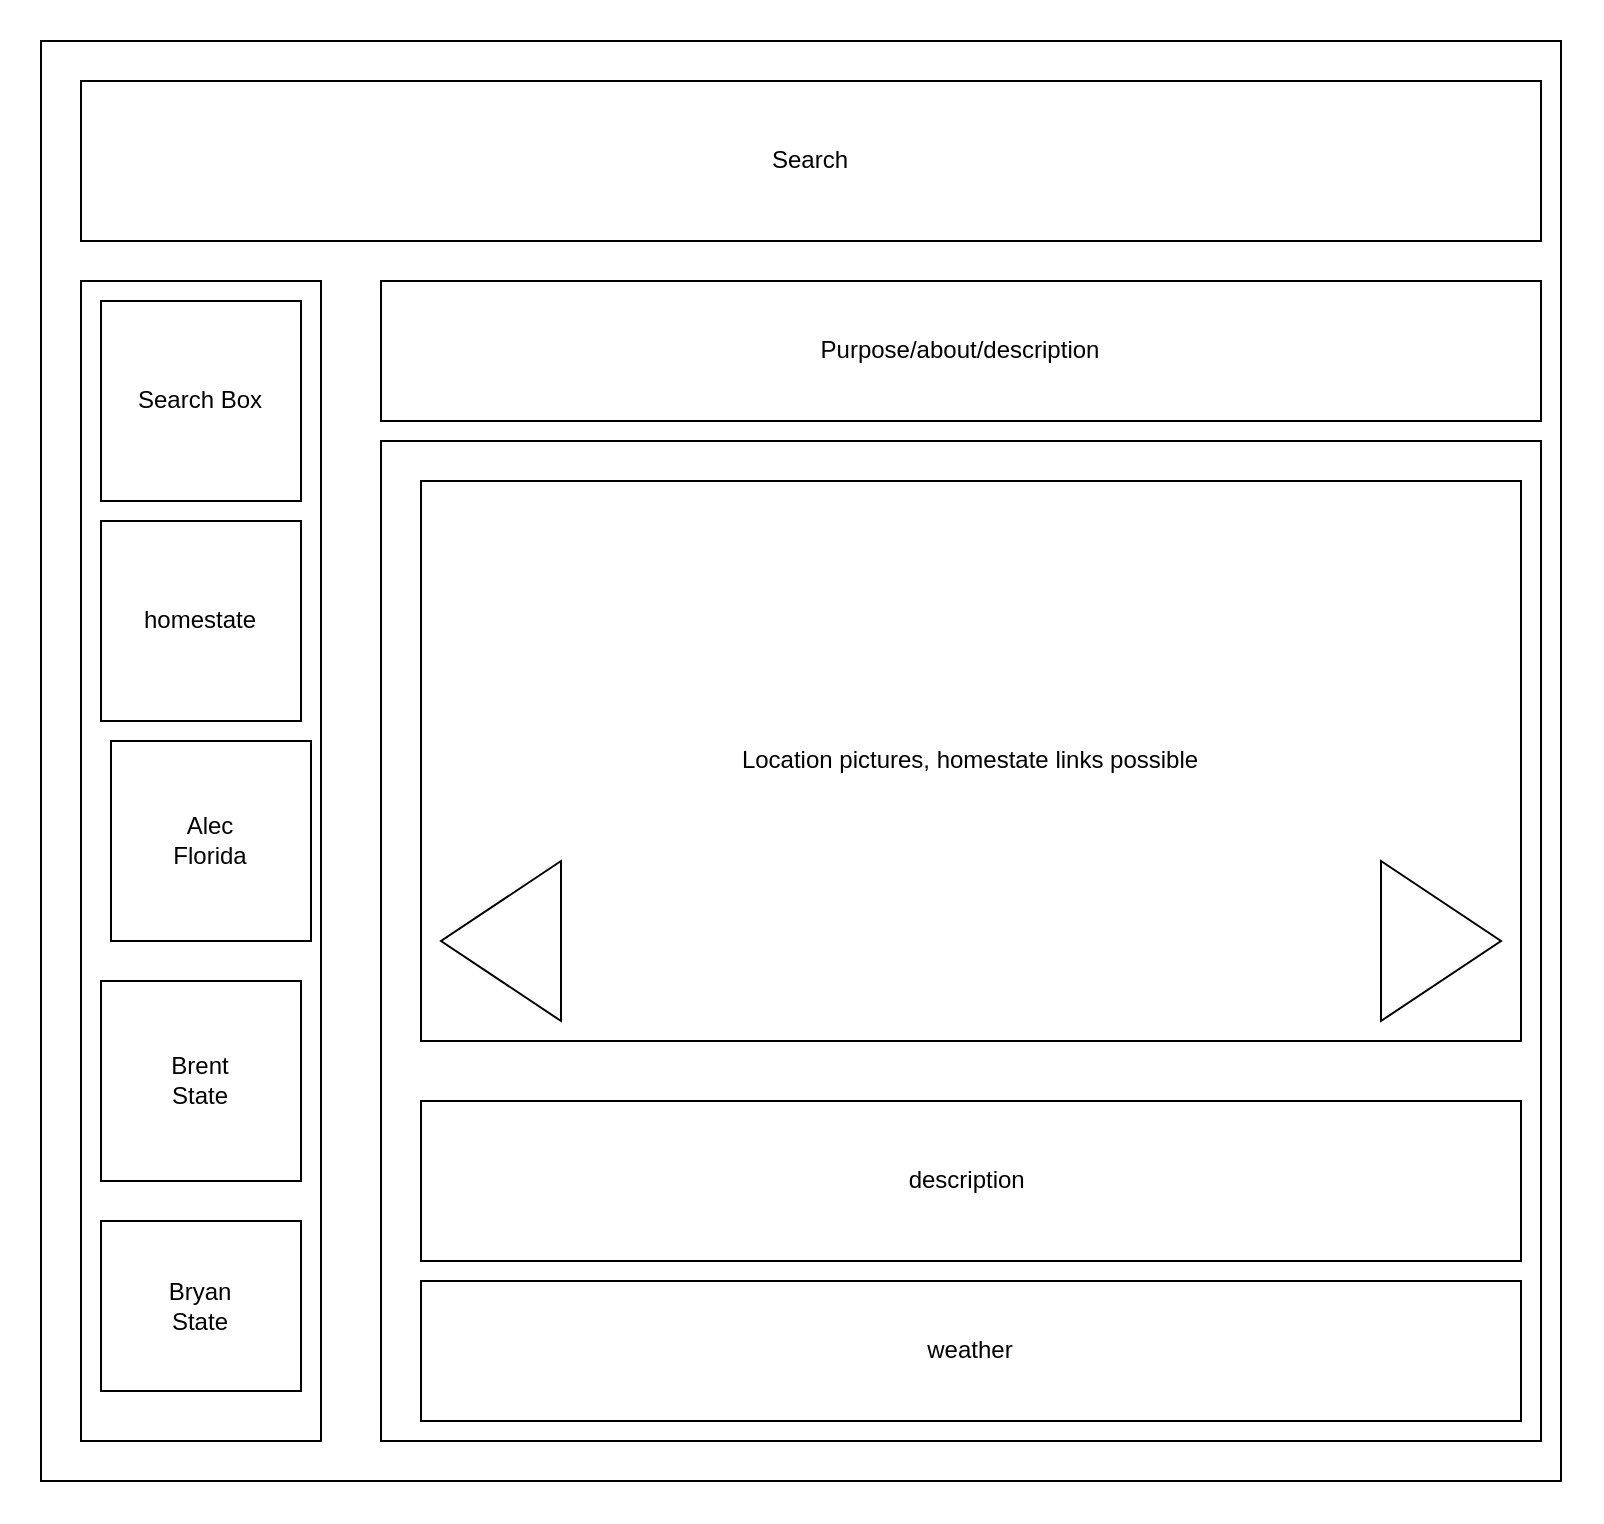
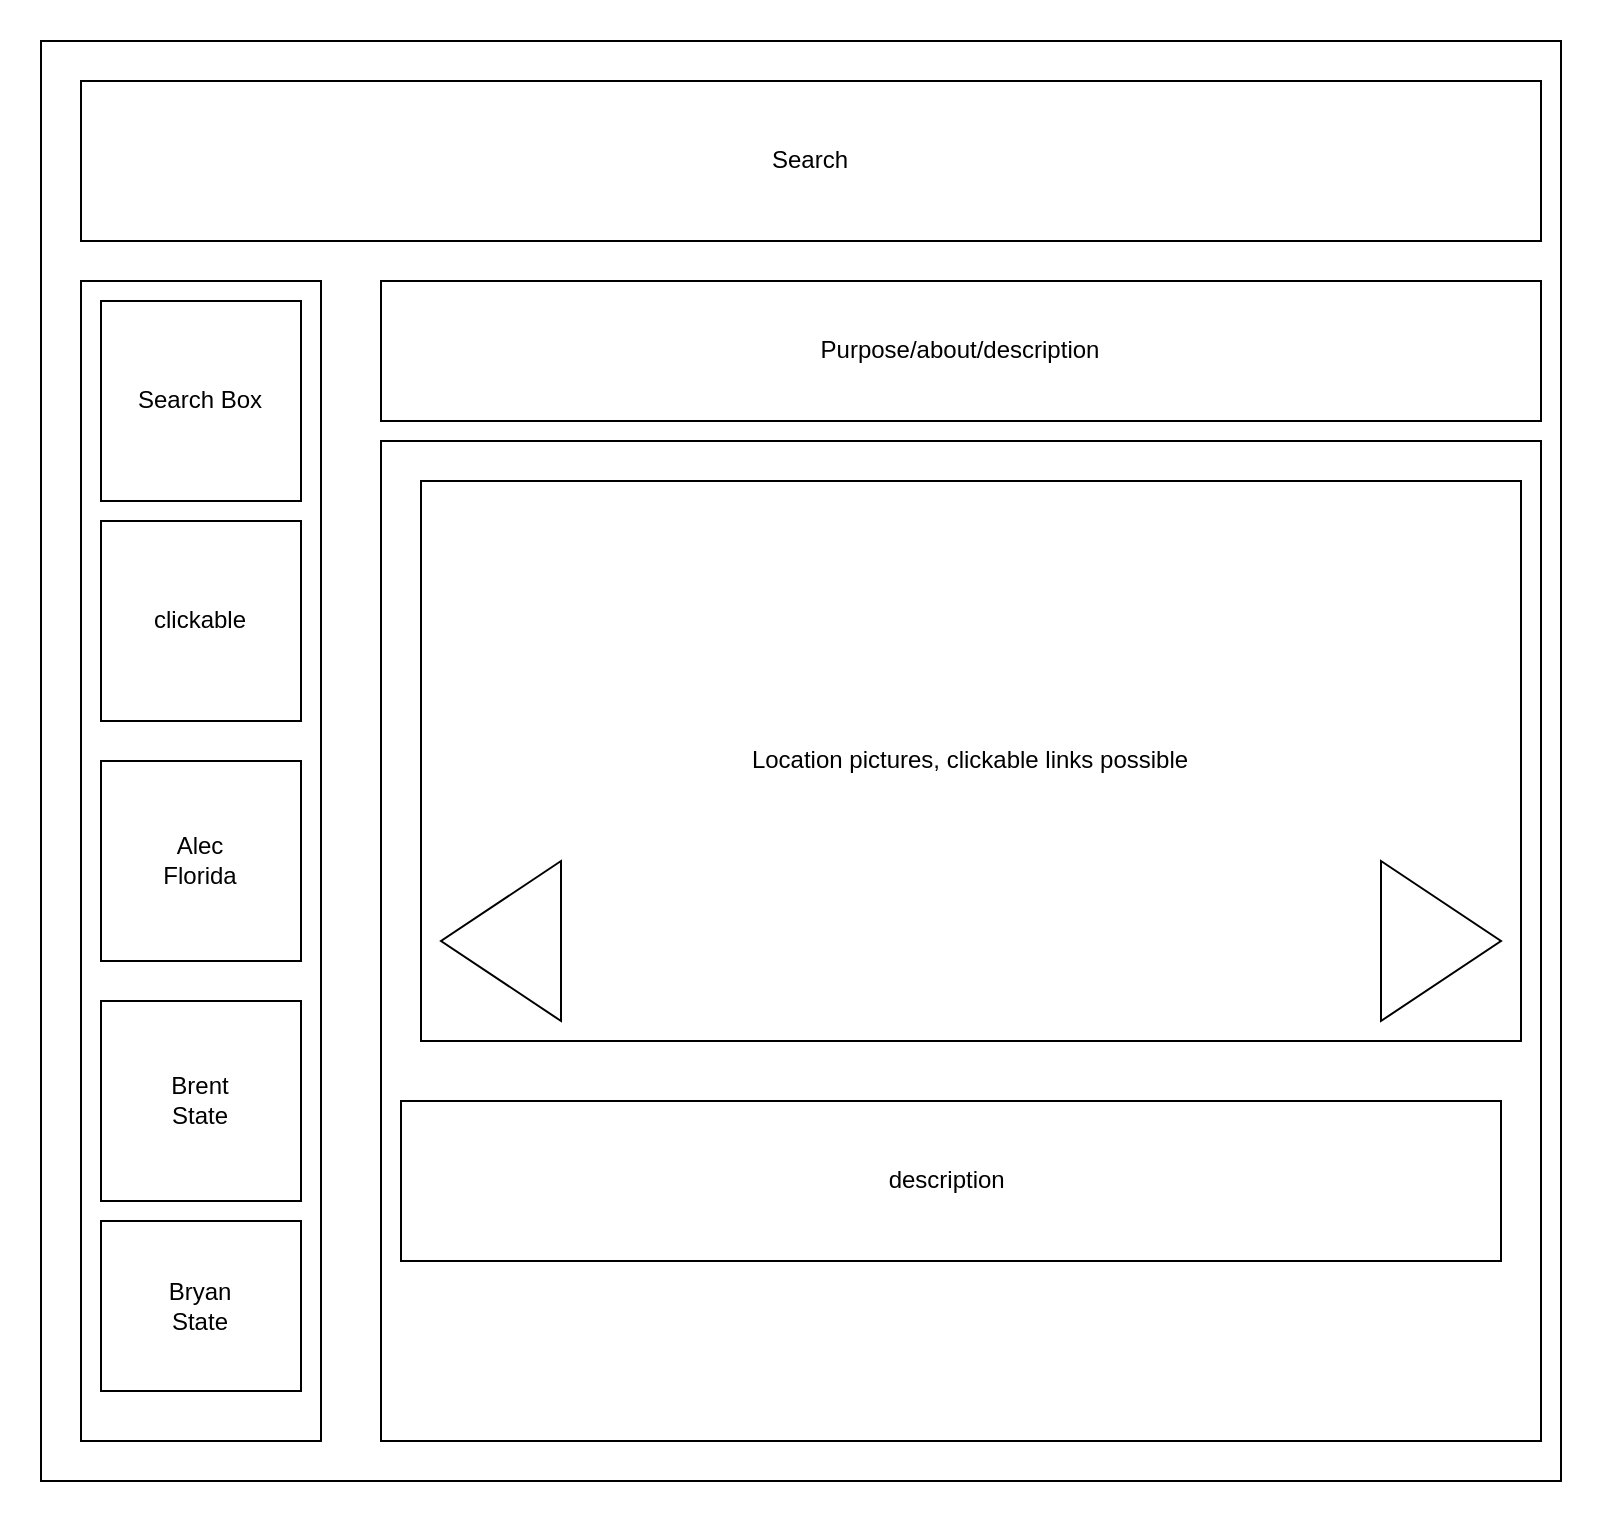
node "homestate": label "homestate" -> "clickable"
node "Location pictures, homestate links possible": label "Location pictures, homestate links possible" -> "Location pictures, clickable links possible"
node "Alec Florida": moved (211, 841) -> (201, 861)
node "Brent State": moved (201, 1081) -> (201, 1101)
node "description": moved (971, 1181) -> (951, 1181)
node "weather": removed
